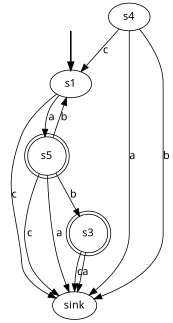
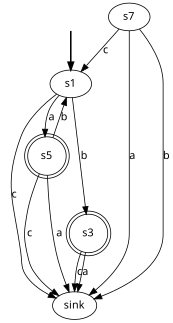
node "s4": label "s4" -> "s7"
edge "s5" -> "s3": now "s1" -> "s3"
